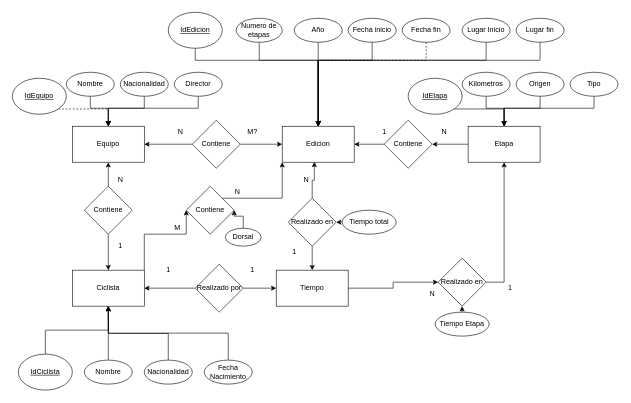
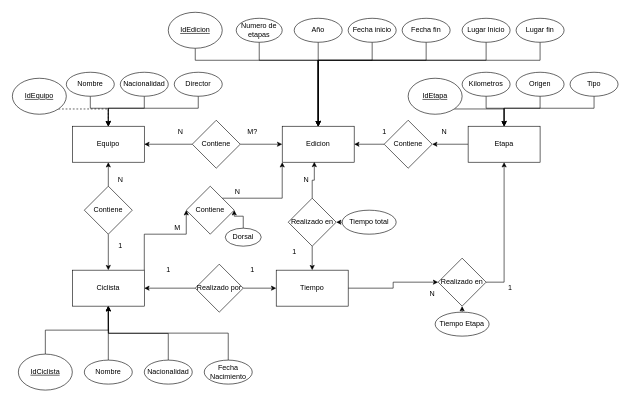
edge "Fecha fin" -> "Edicion": style dashed -> solid
